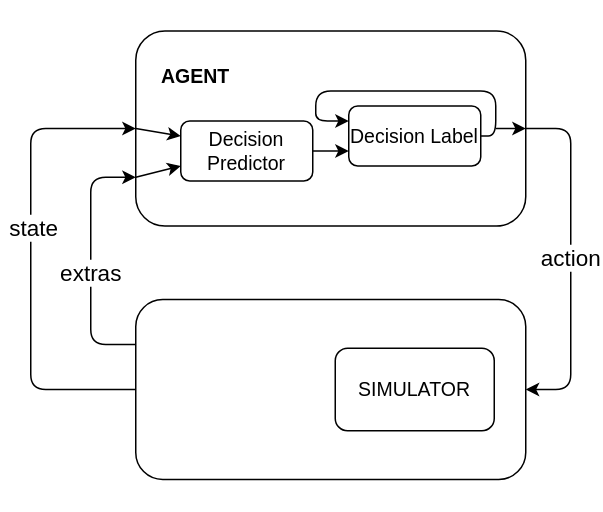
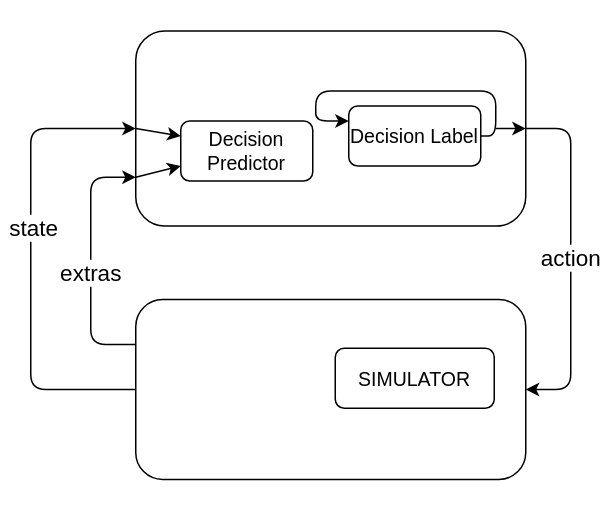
node "AGENT": removed
edge "Decision Predictor" -> "Decision Label": removed
node "SIMULATOR": size 159x83 -> 159x60
